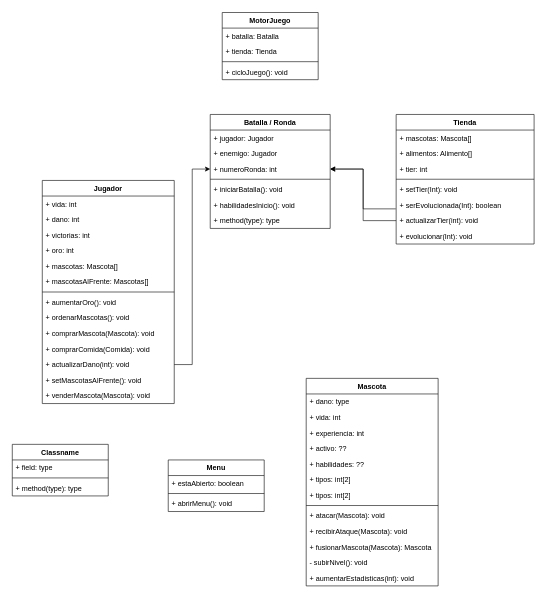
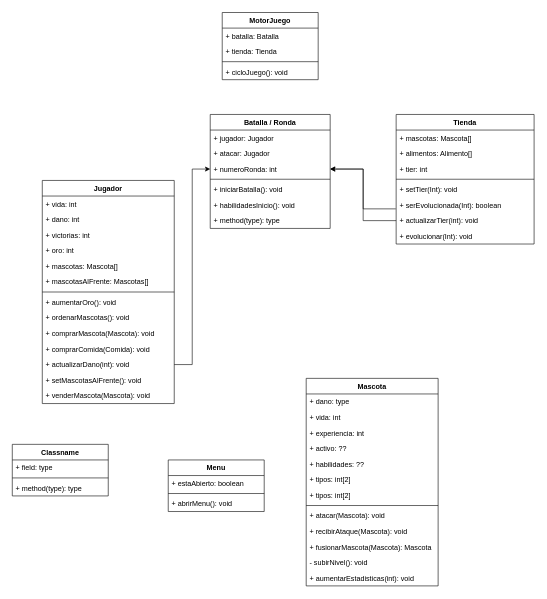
node "+ enemigo: Jugador": label "+ enemigo: Jugador" -> "+ atacar: Jugador"
